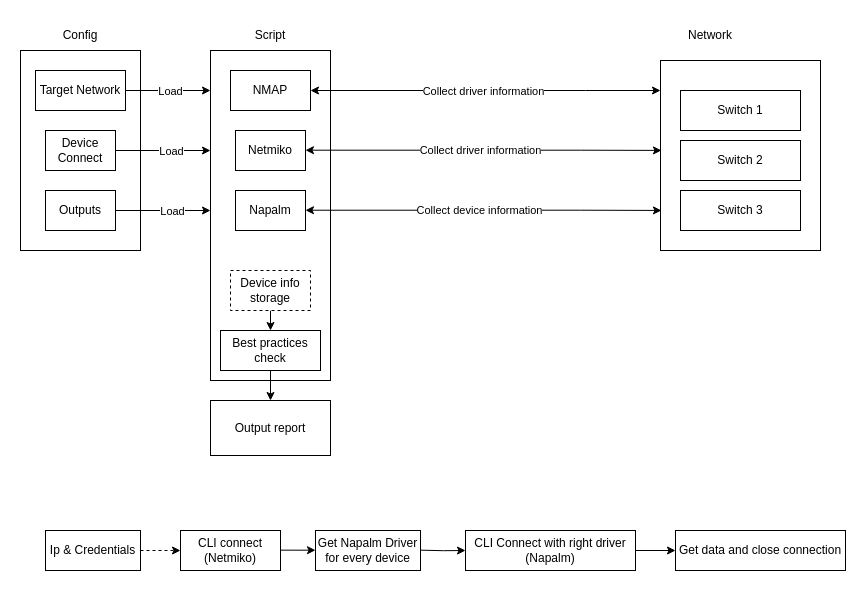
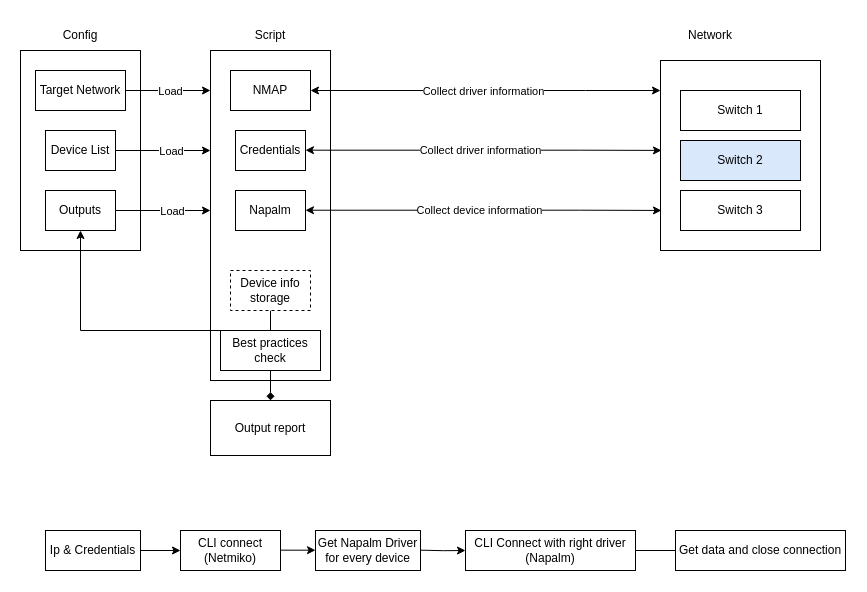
node "Device Connect": label "Device Connect" -> "Device List"
node "Netmiko": label "Netmiko" -> "Credentials"
node "Switch 2": fillcolor #ffffff -> #dae8fc
edge "Device info storage" -> "Best practices check": now "Device info storage" -> "Outputs"
edge "Best practices check" -> "Output report": arrowhead classic -> diamond
edge "Ip & Credentials" -> "CLI connect (Netmiko)": style dashed -> solid
edge "CLI Connect with right driver (Napalm)" -> "Get data and close connection": arrowhead classic -> none
